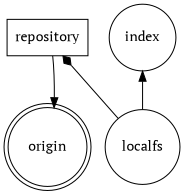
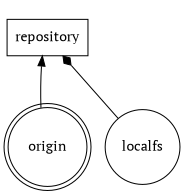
node "index": removed
edge "repository" -> "origin": reversed
